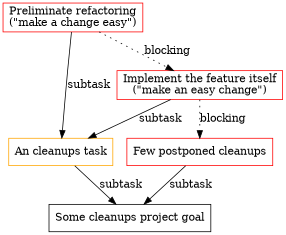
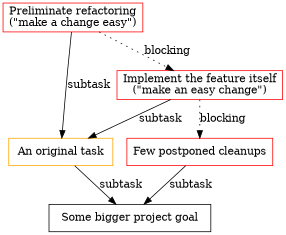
node "An cleanups task": label "An cleanups task" -> "An original task"
node "Some cleanups project goal": label "Some cleanups project goal" -> "Some bigger project goal"
